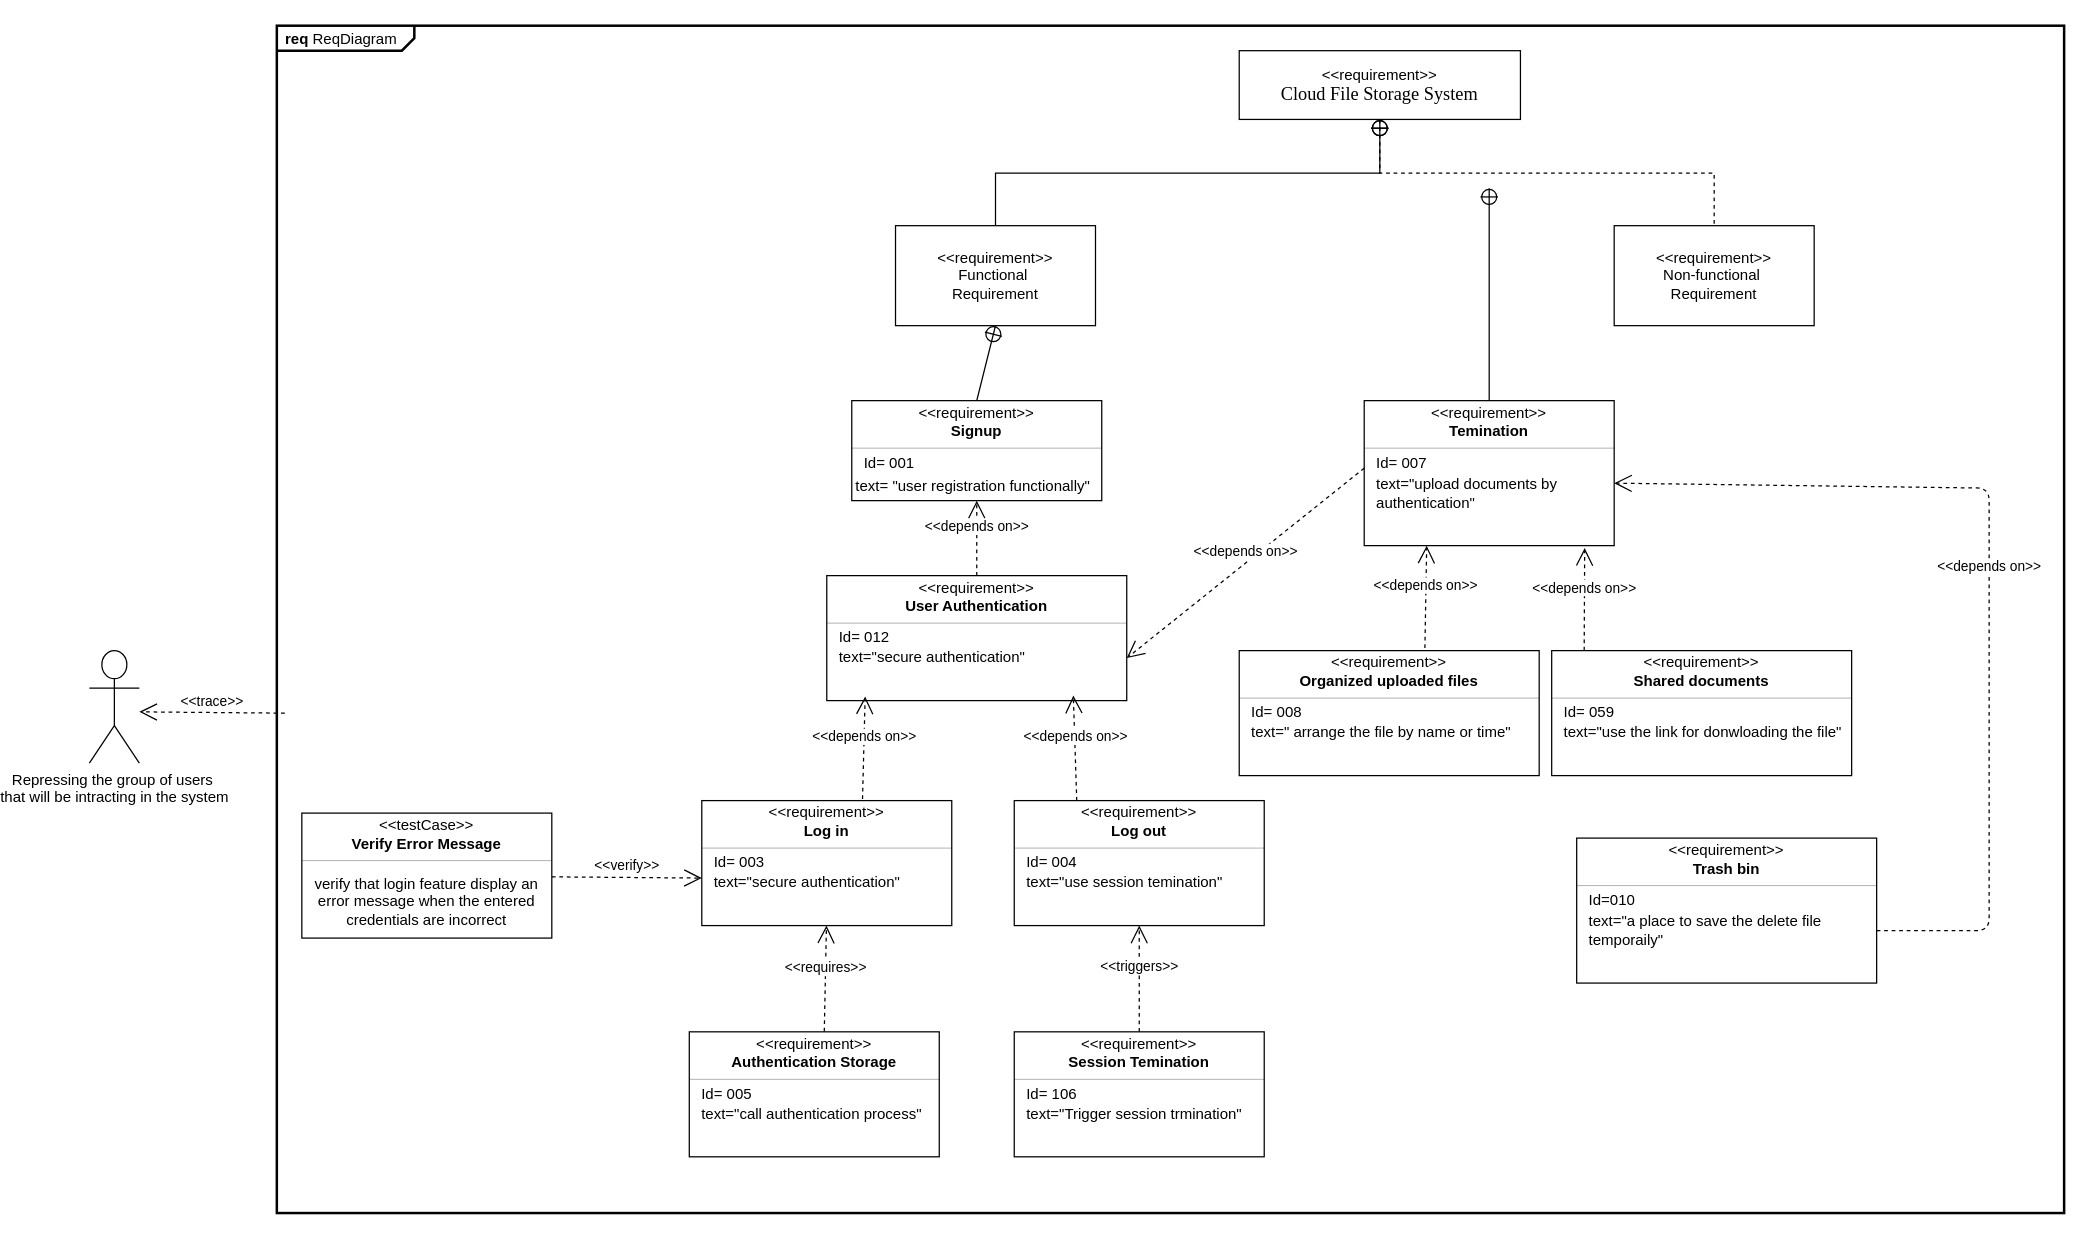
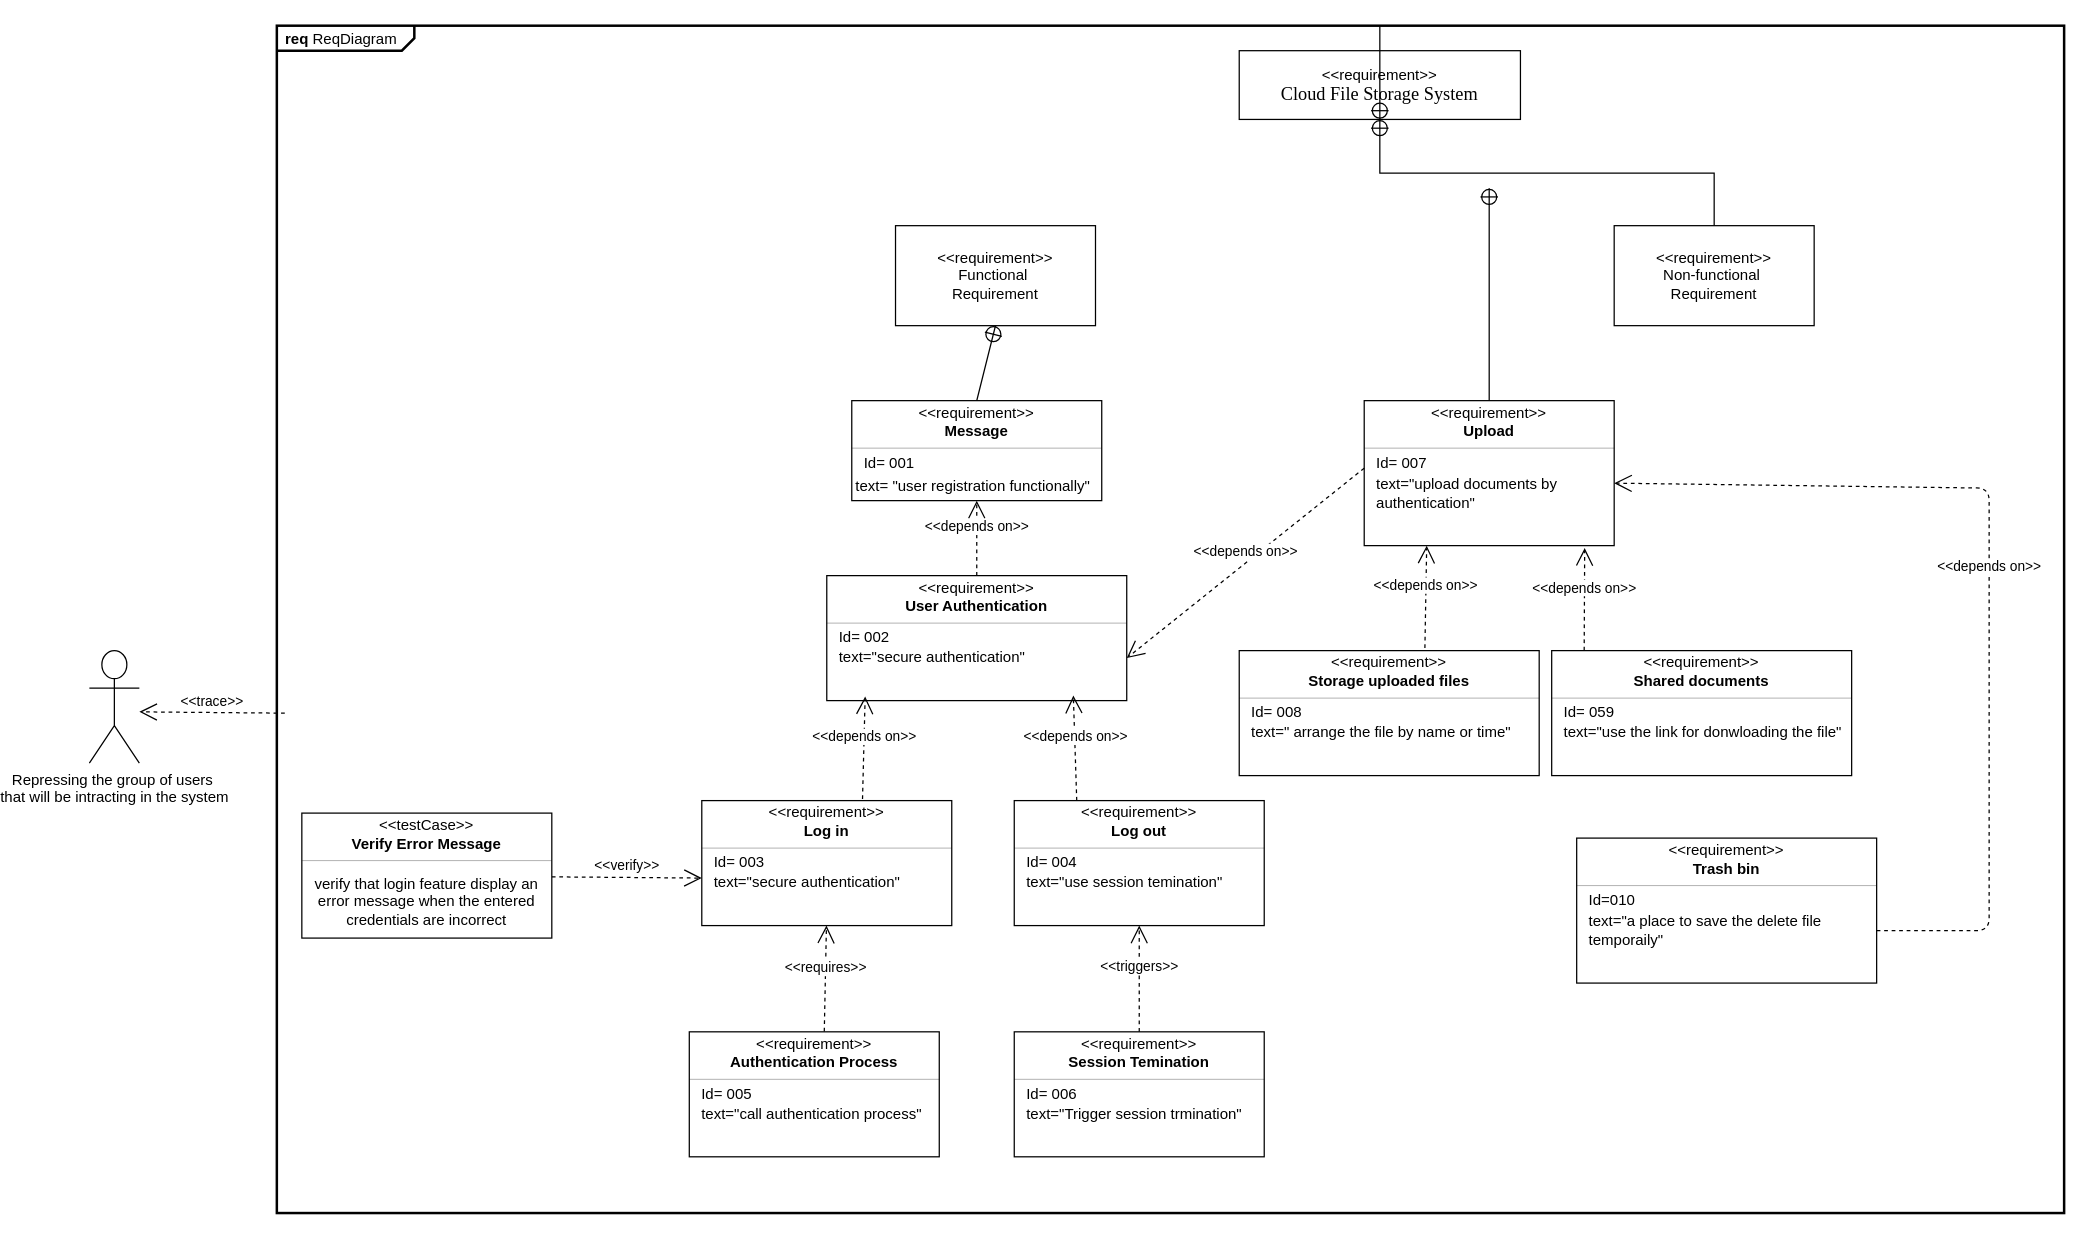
edge "<<requirement>> Functional Requirement" -> "<<requirement>> Cloud File Storage System": now "req ReqDiagram" -> "<<requirement>> Cloud File Storage System"
edge "<<requirement>> Non-functional Requirement" -> "<<requirement>> Cloud File Storage System": style dashed -> solid
node "Signup": label "Signup" -> "Message"
node "Temination": label "Temination" -> "Upload"
node "Id= 012": label "Id= 012" -> "Id= 002"
node "Organized uploaded files": label "Organized uploaded files" -> "Storage uploaded files"
node "Authentication Storage": label "Authentication Storage" -> "Authentication Process"
node "Id= 106": label "Id= 106" -> "Id= 006"
